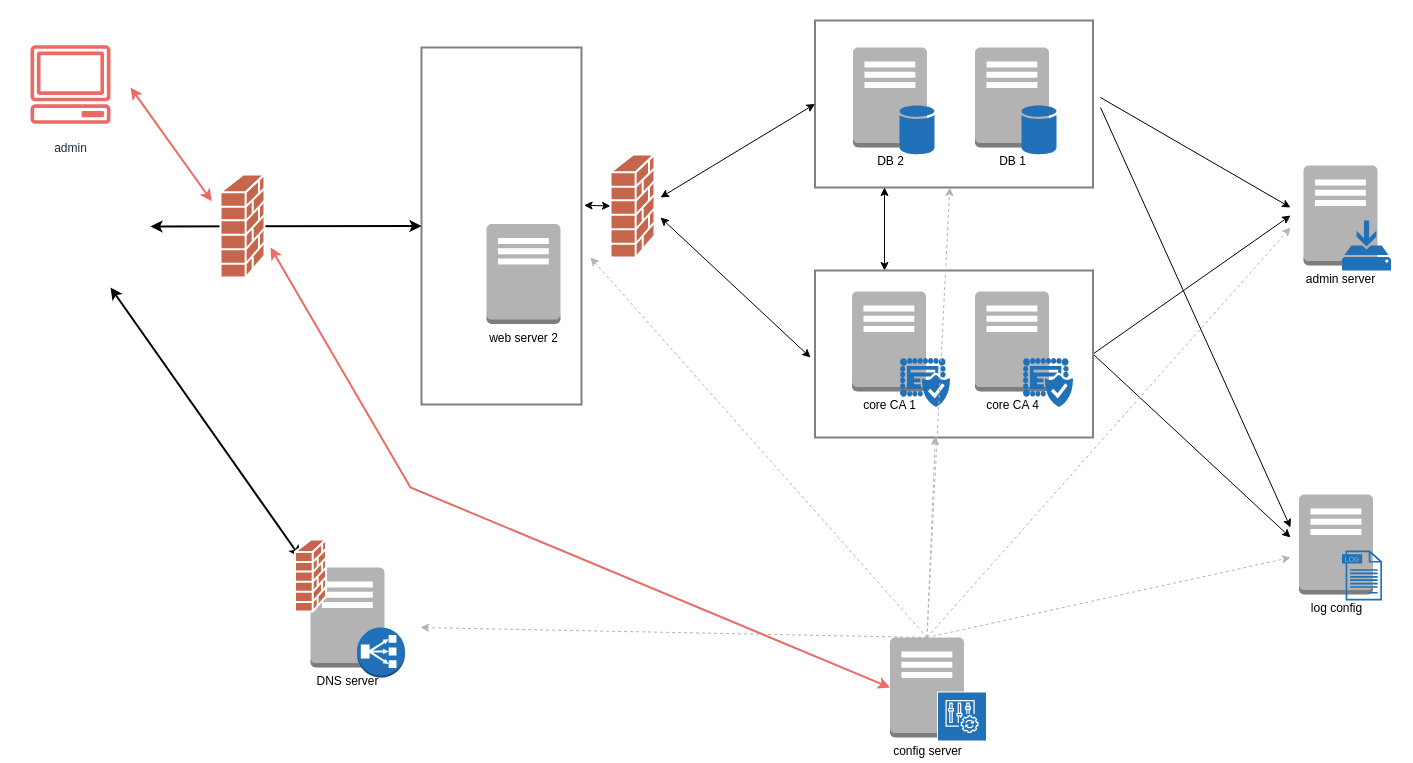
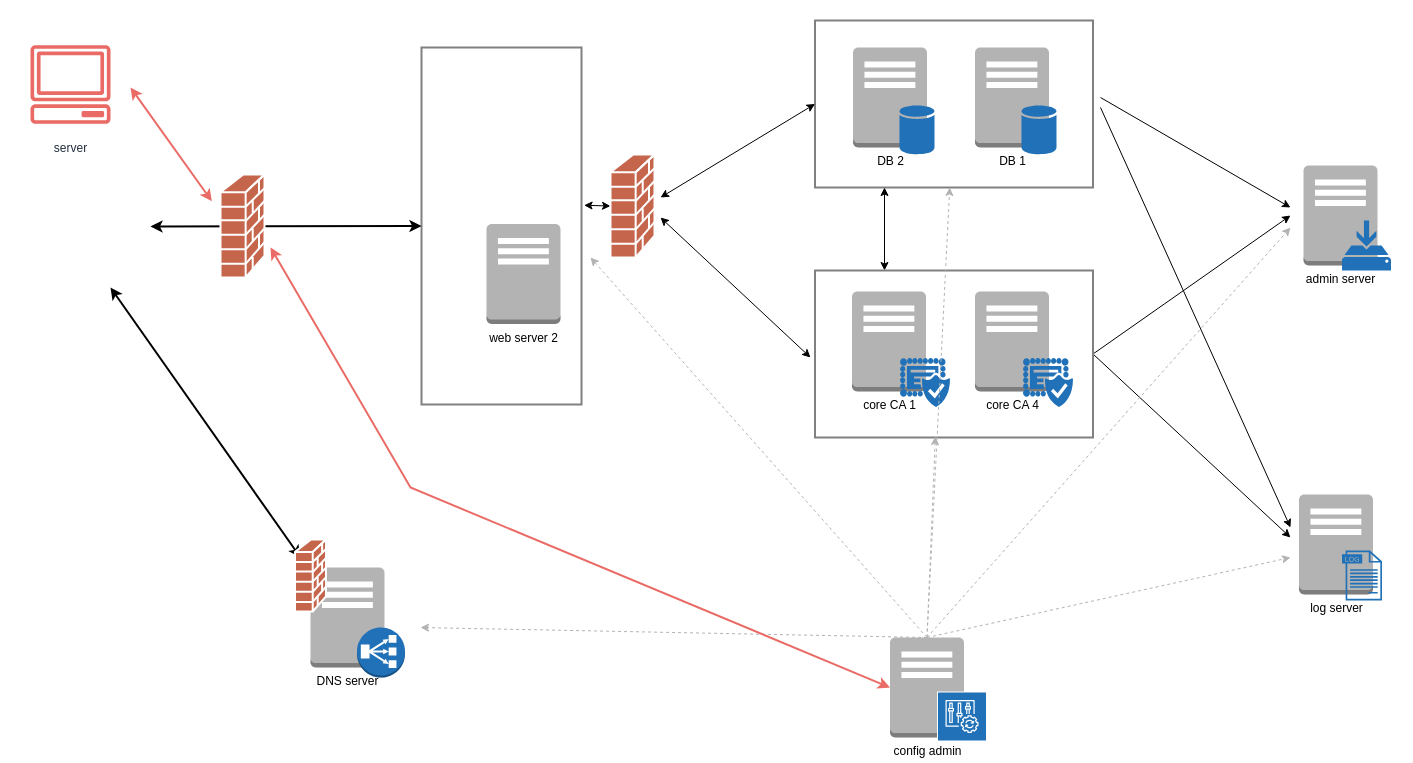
node "admin": label "admin" -> "server"
node "log config": label "log config" -> "log server"
node "config server": label "config server" -> "config admin"
